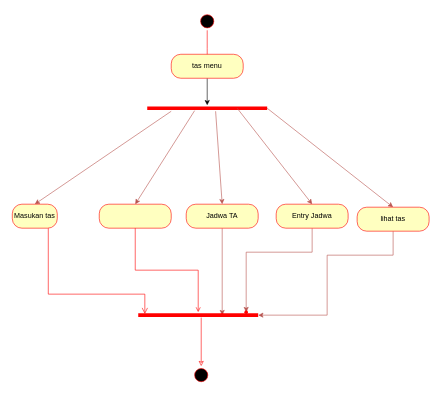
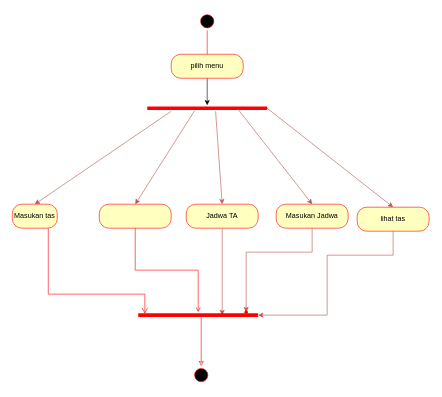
node "tas menu": label "tas menu" -> "pilih menu"
node "Entry Jadwa": label "Entry Jadwa" -> "Masukan Jadwa"
